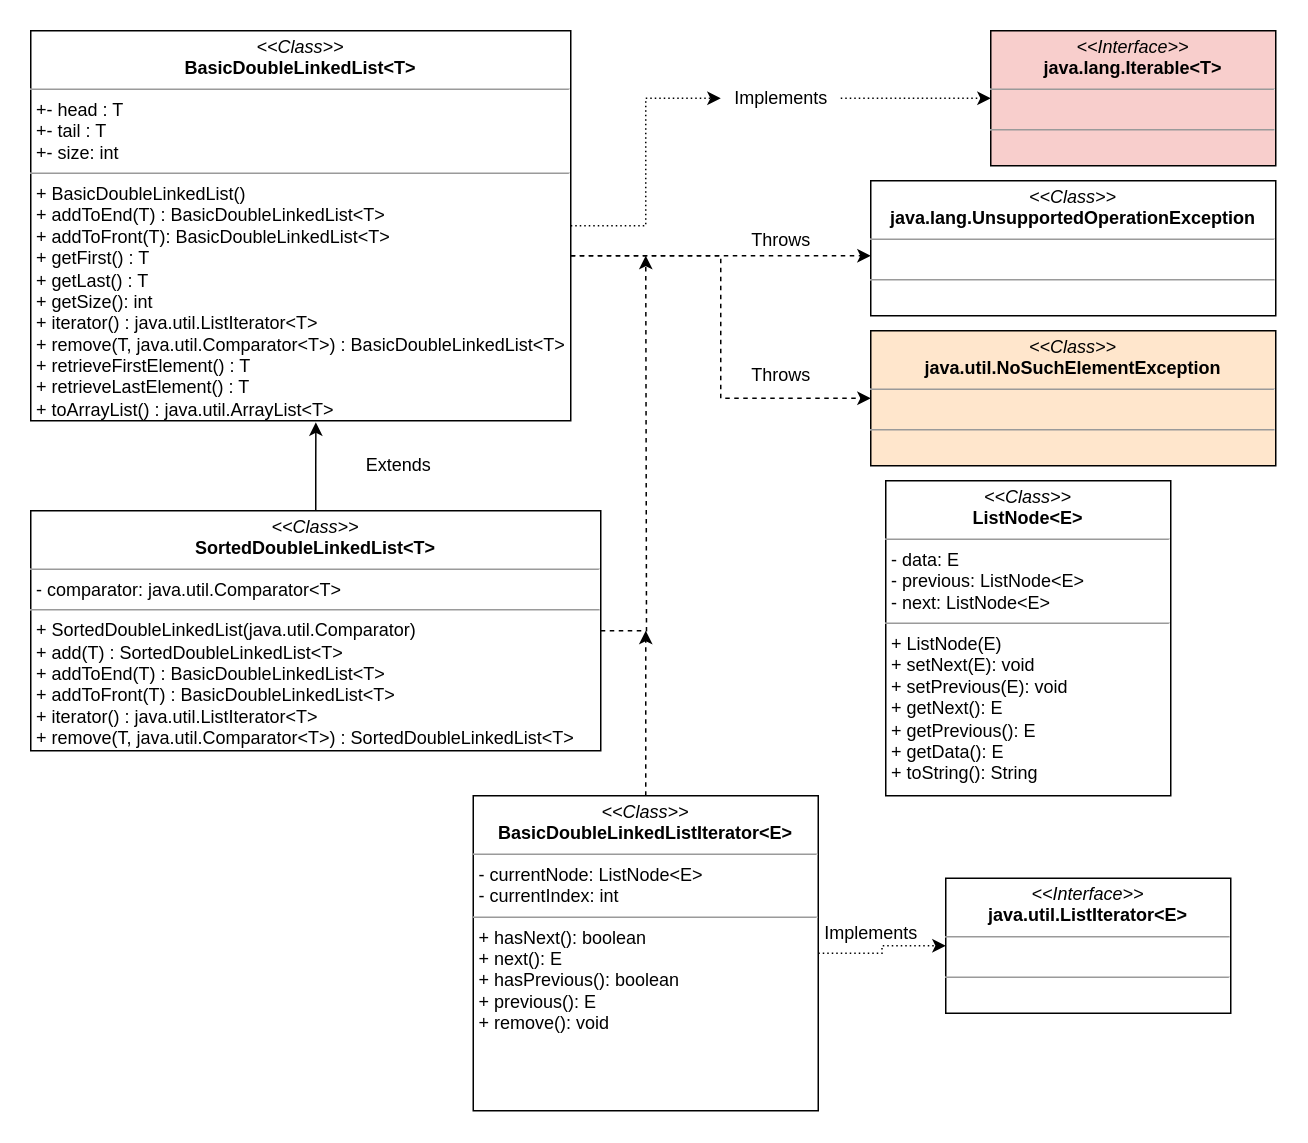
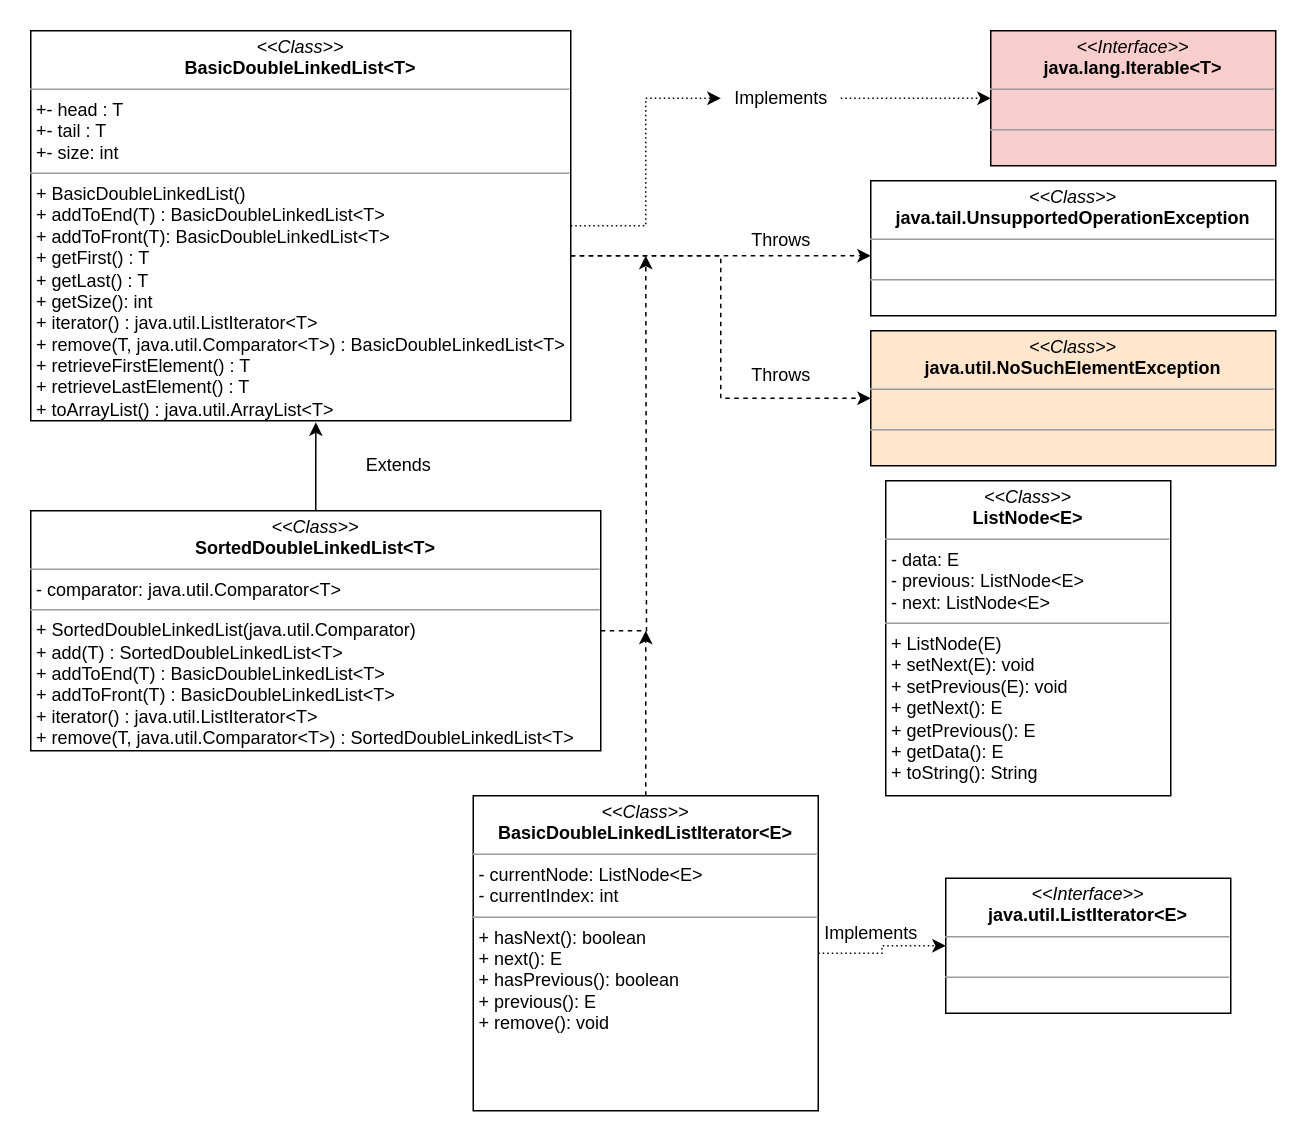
node "<<Class>> java.lang.UnsupportedOperationException": label "<<Class>> java.lang.UnsupportedOperationException" -> "<<Class>> java.tail.UnsupportedOperationException"
